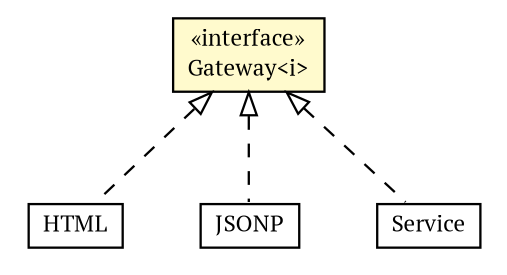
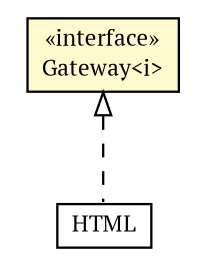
node "JSONP": removed
node "Service": removed
